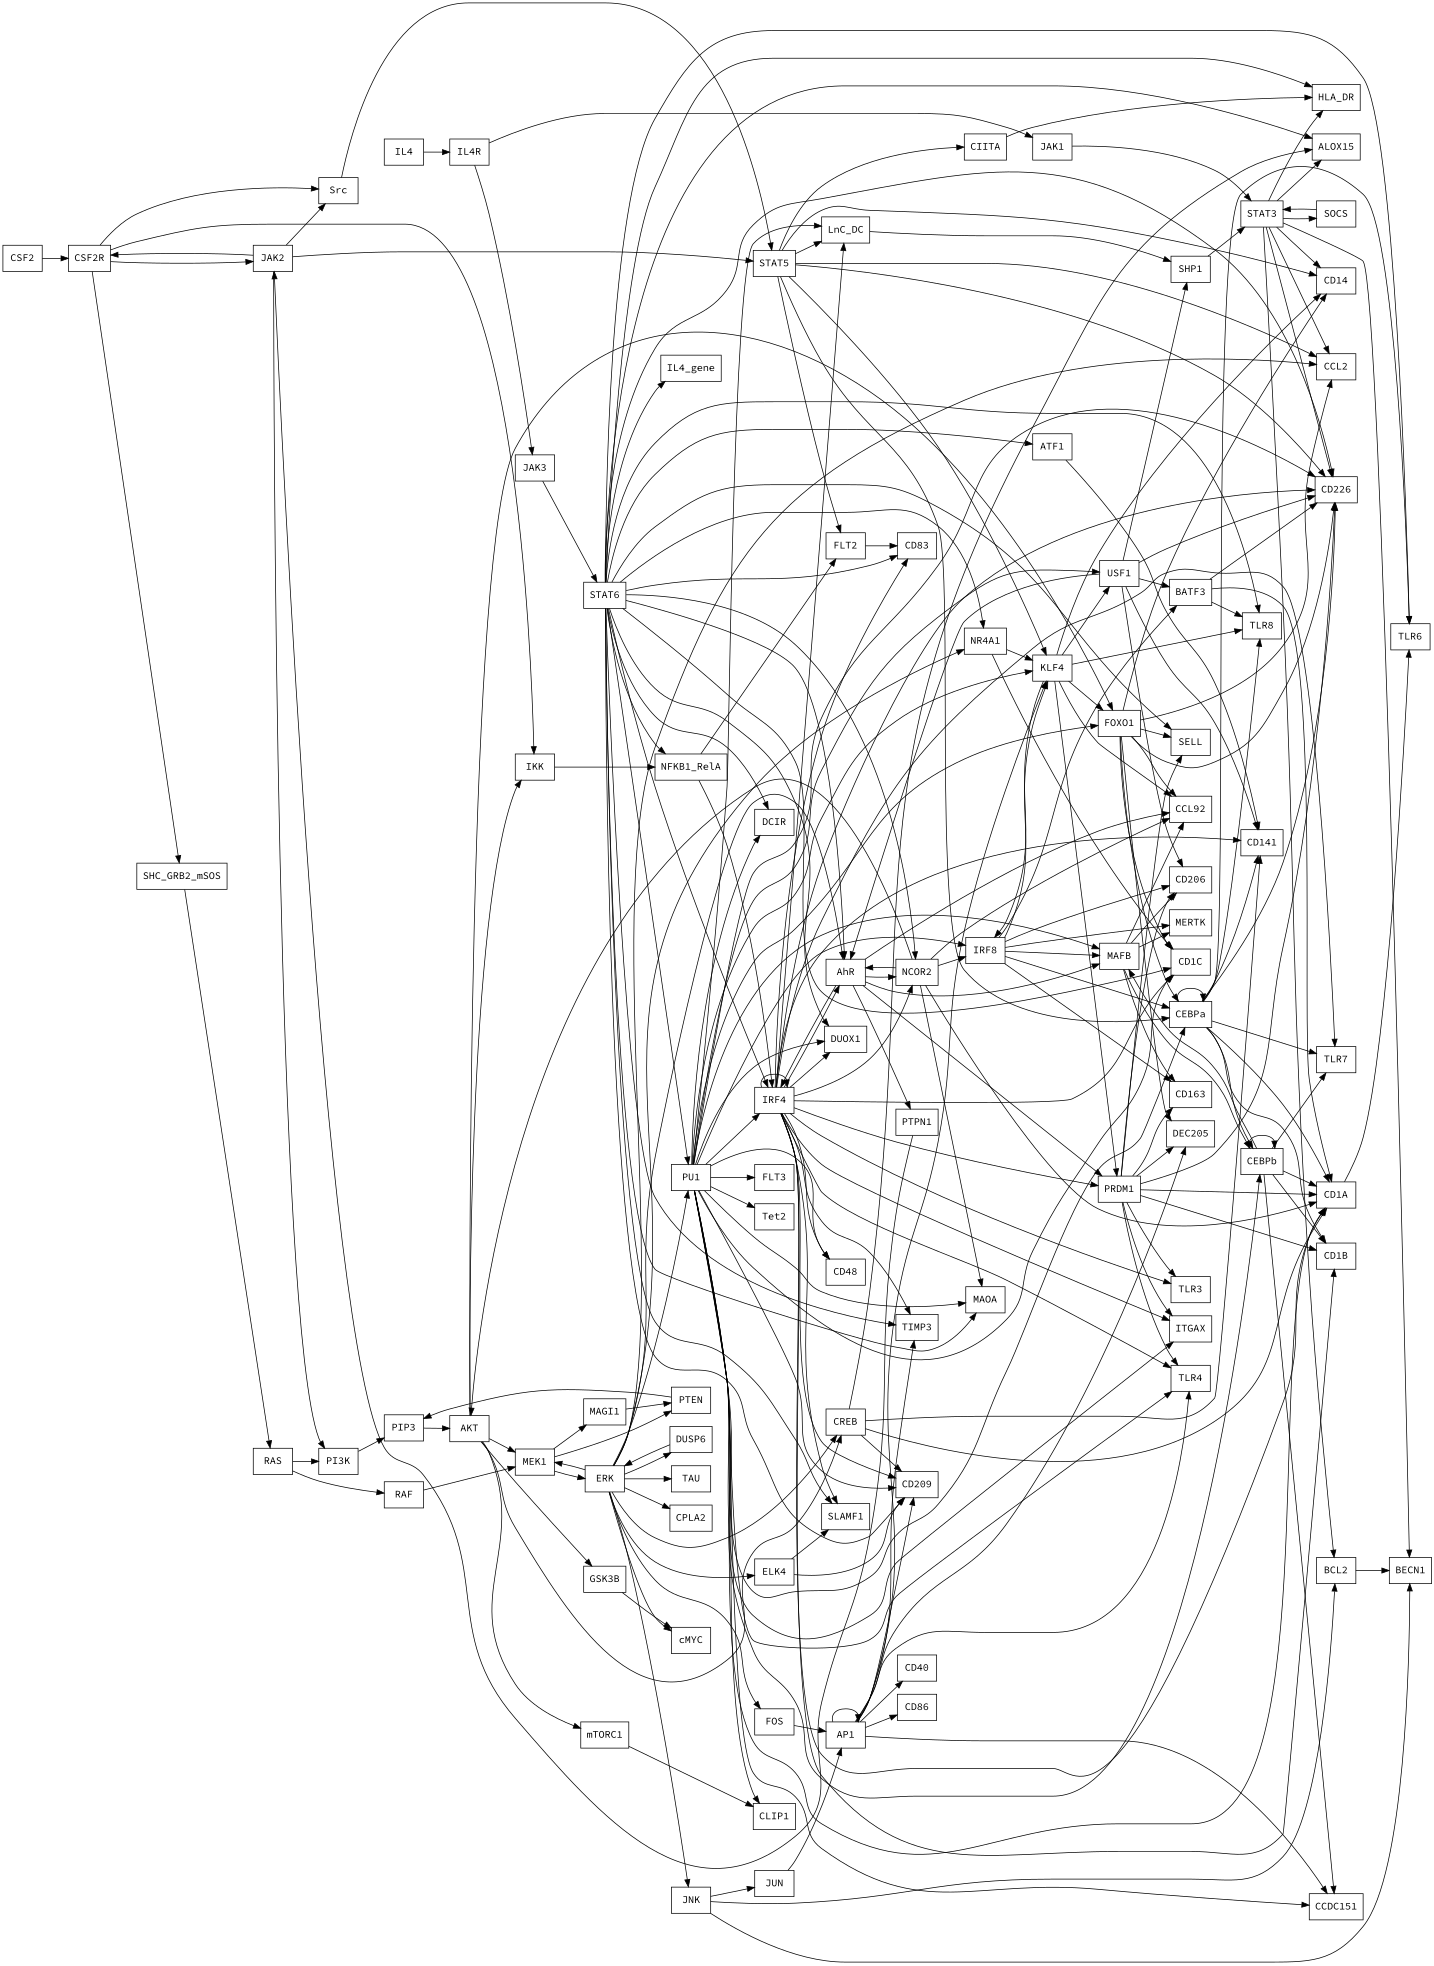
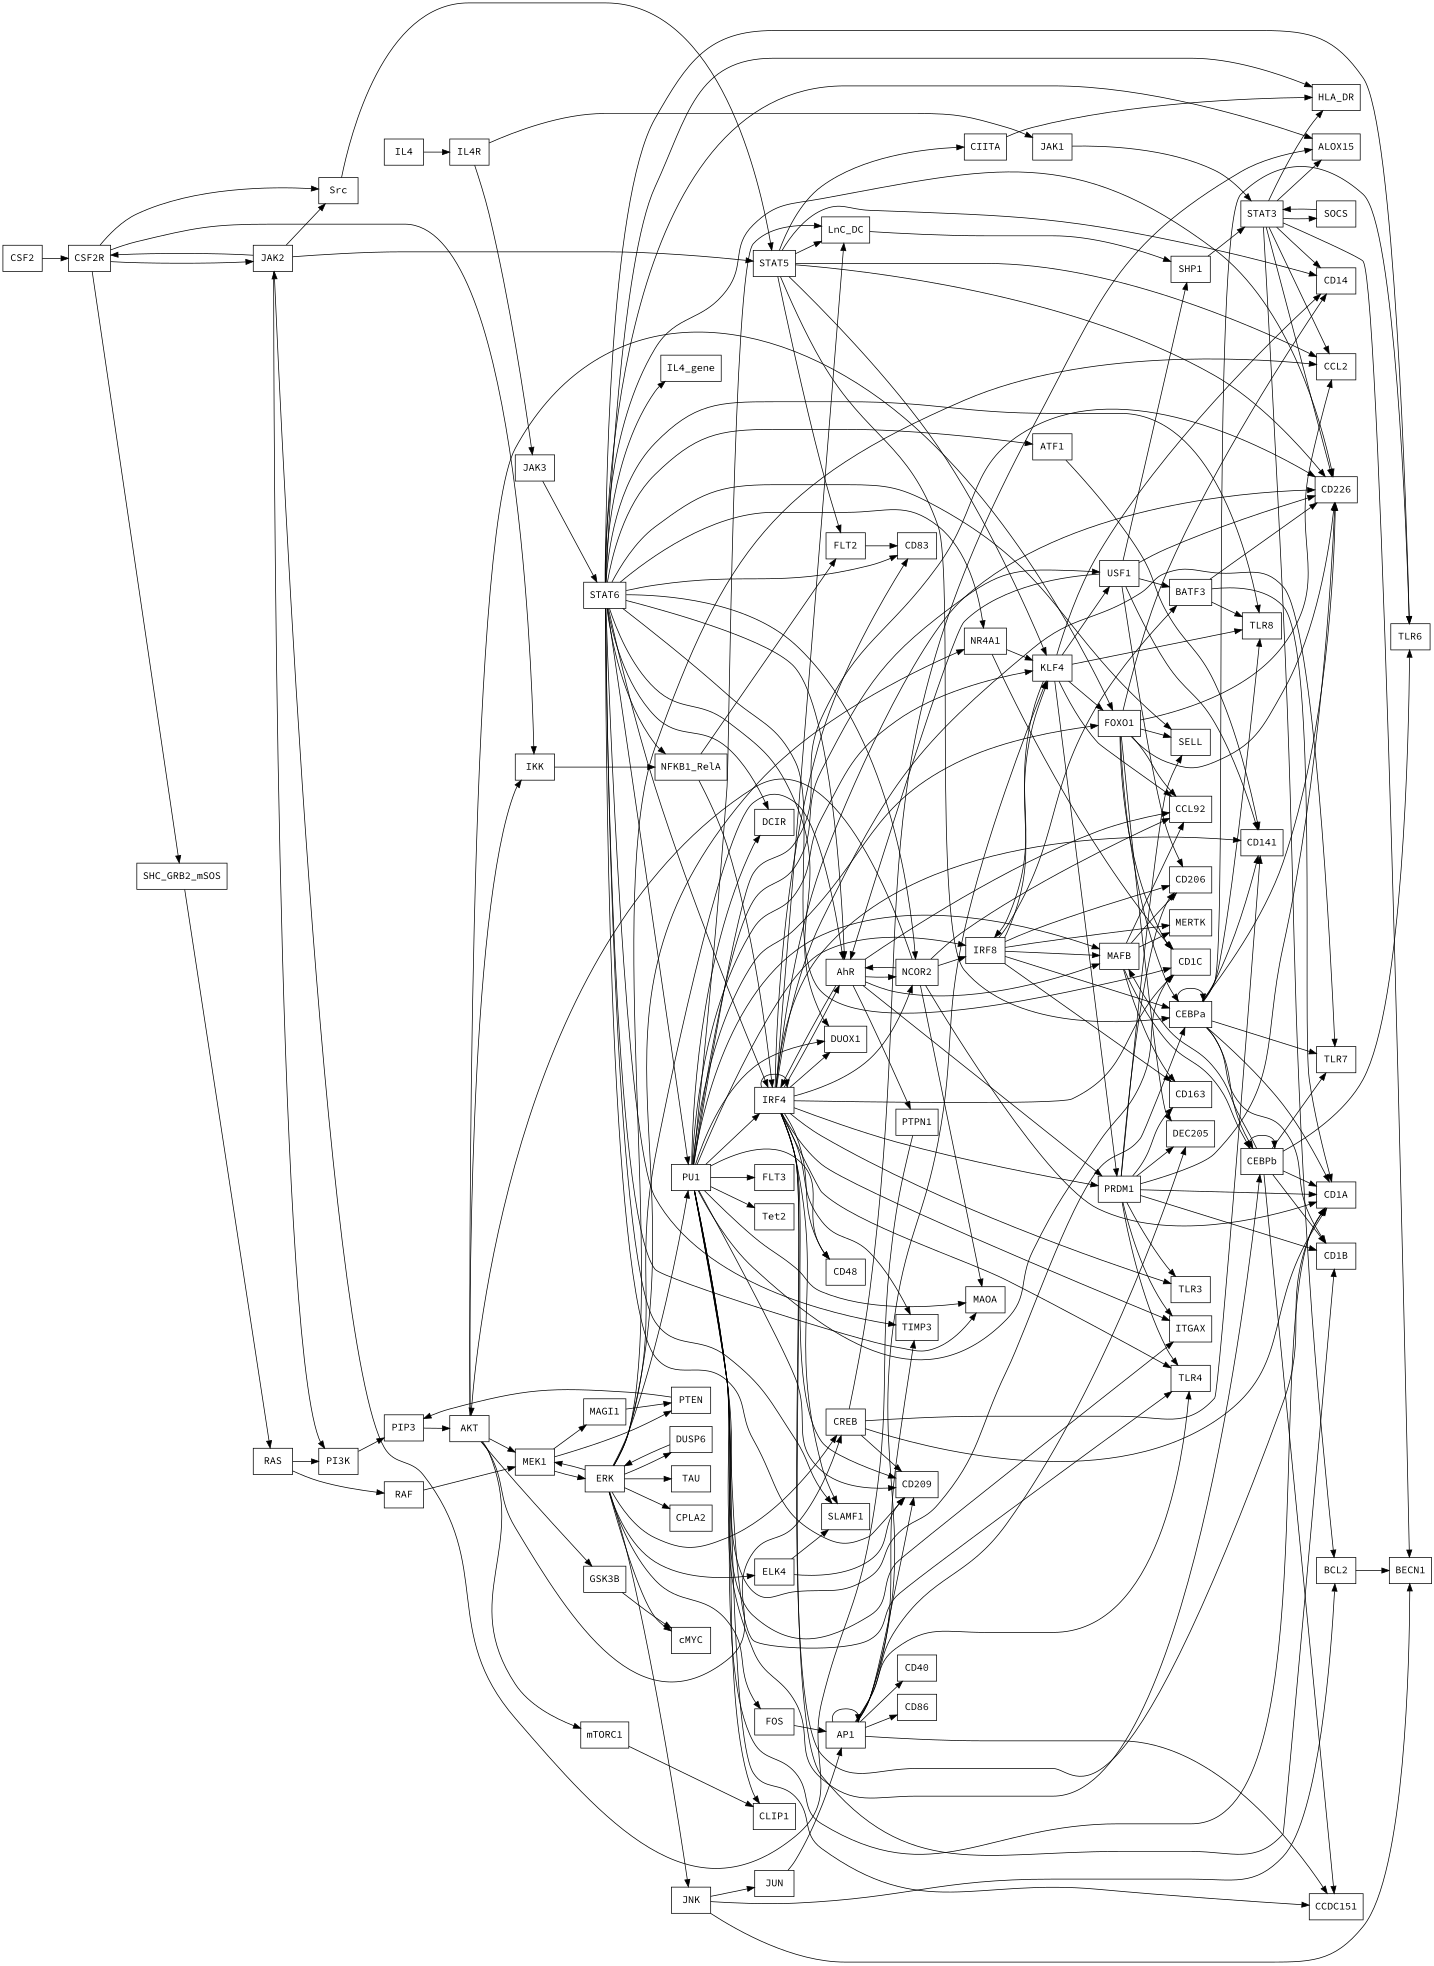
edge "CD1A" -> "TLR6": now "CEBPb" -> "TLR6"
